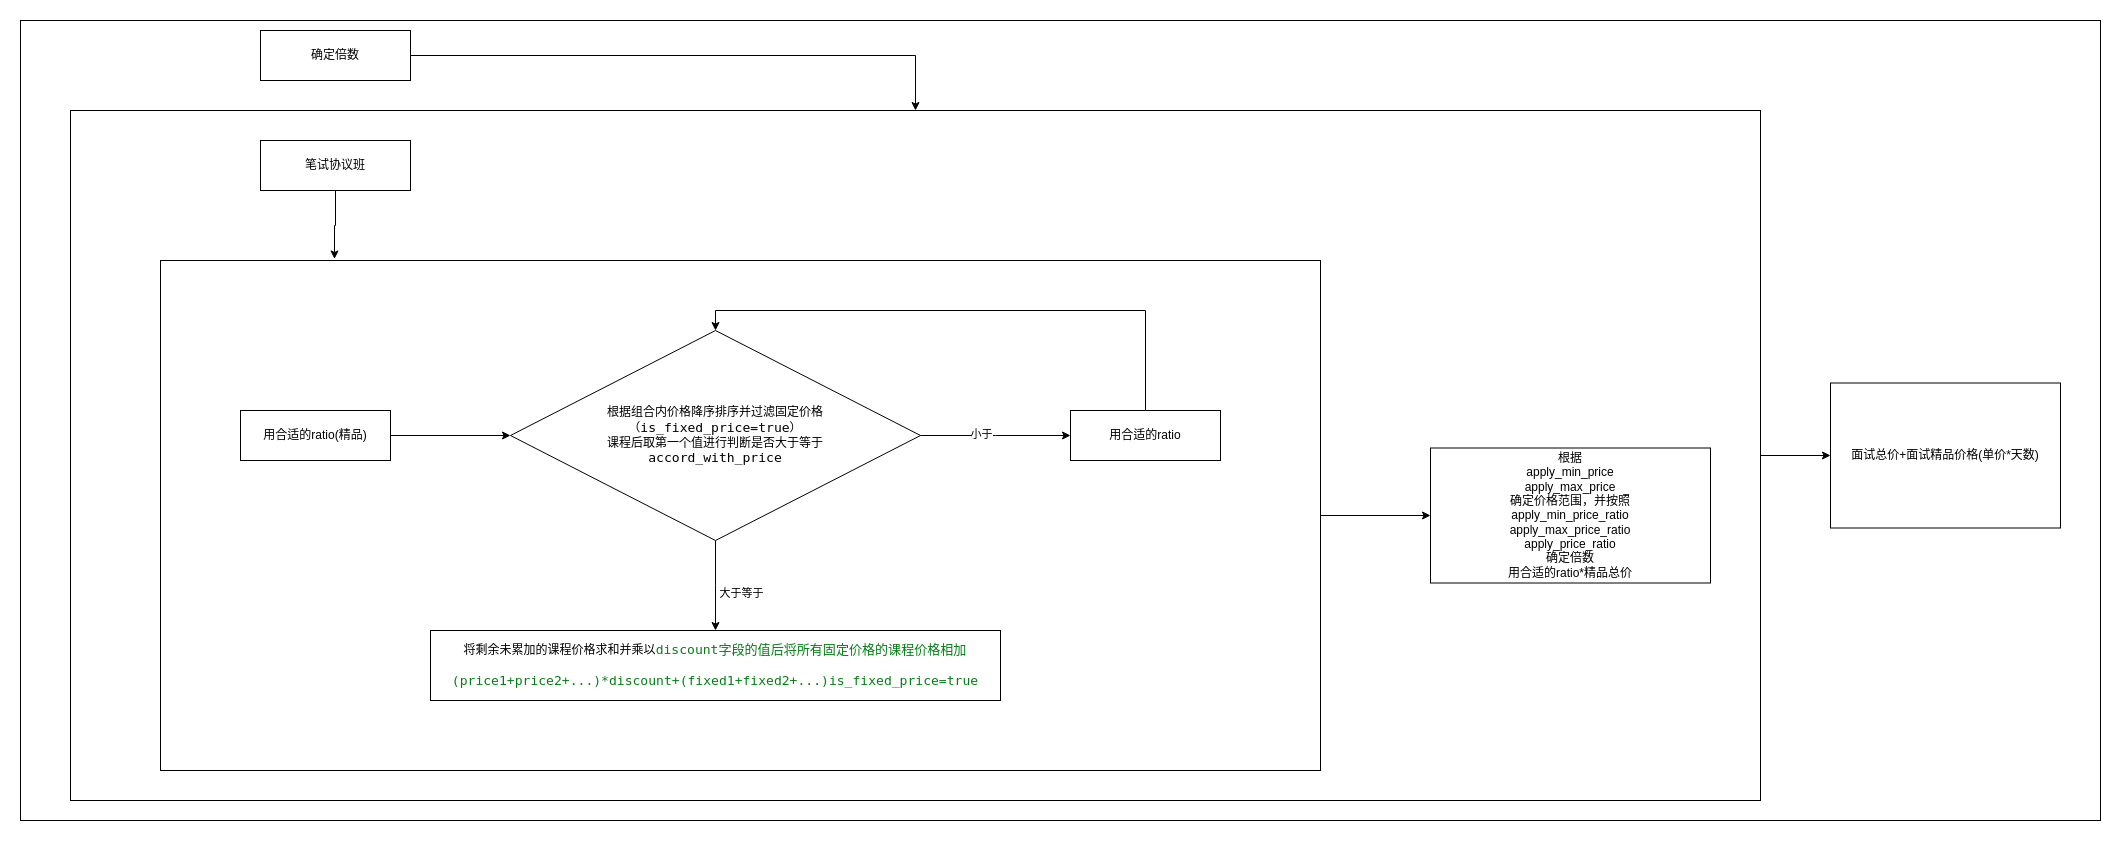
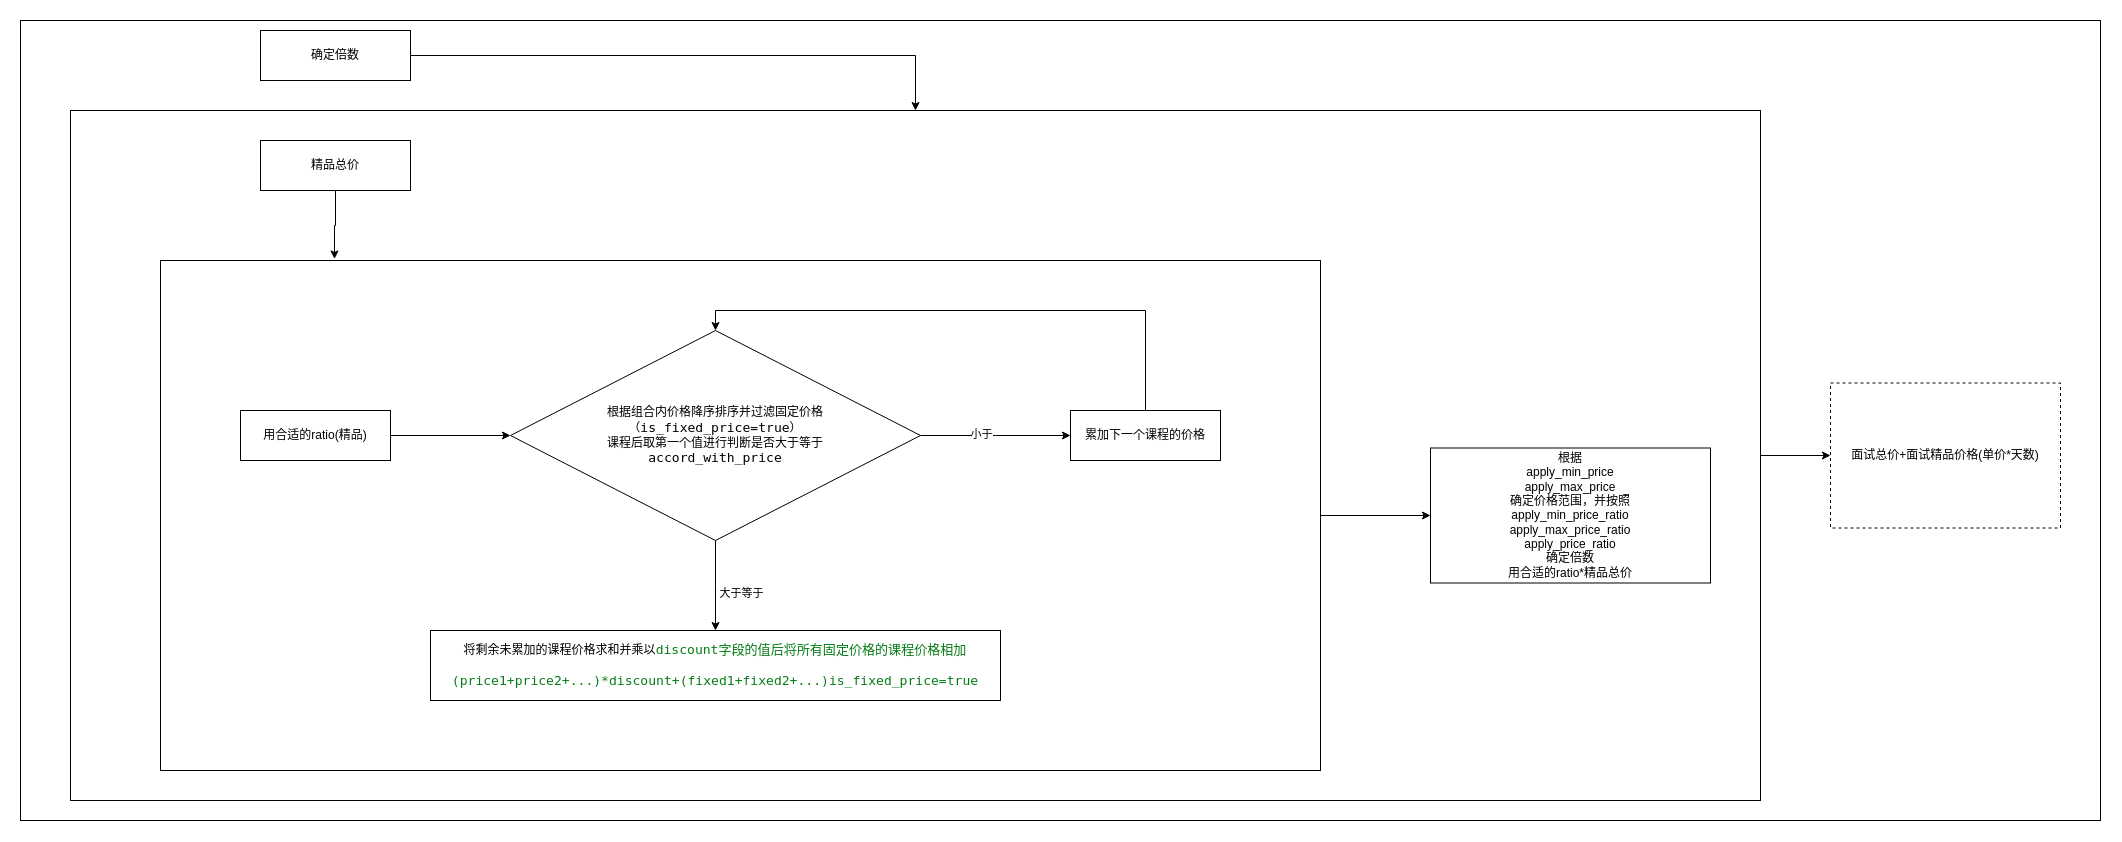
node "笔试协议班": label "笔试协议班" -> "精品总价"
node "用合适的ratio": label "用合适的ratio" -> "累加下一个课程的价格"
node "面试总价+面试精品价格(单价*天数)": style solid -> dashed
